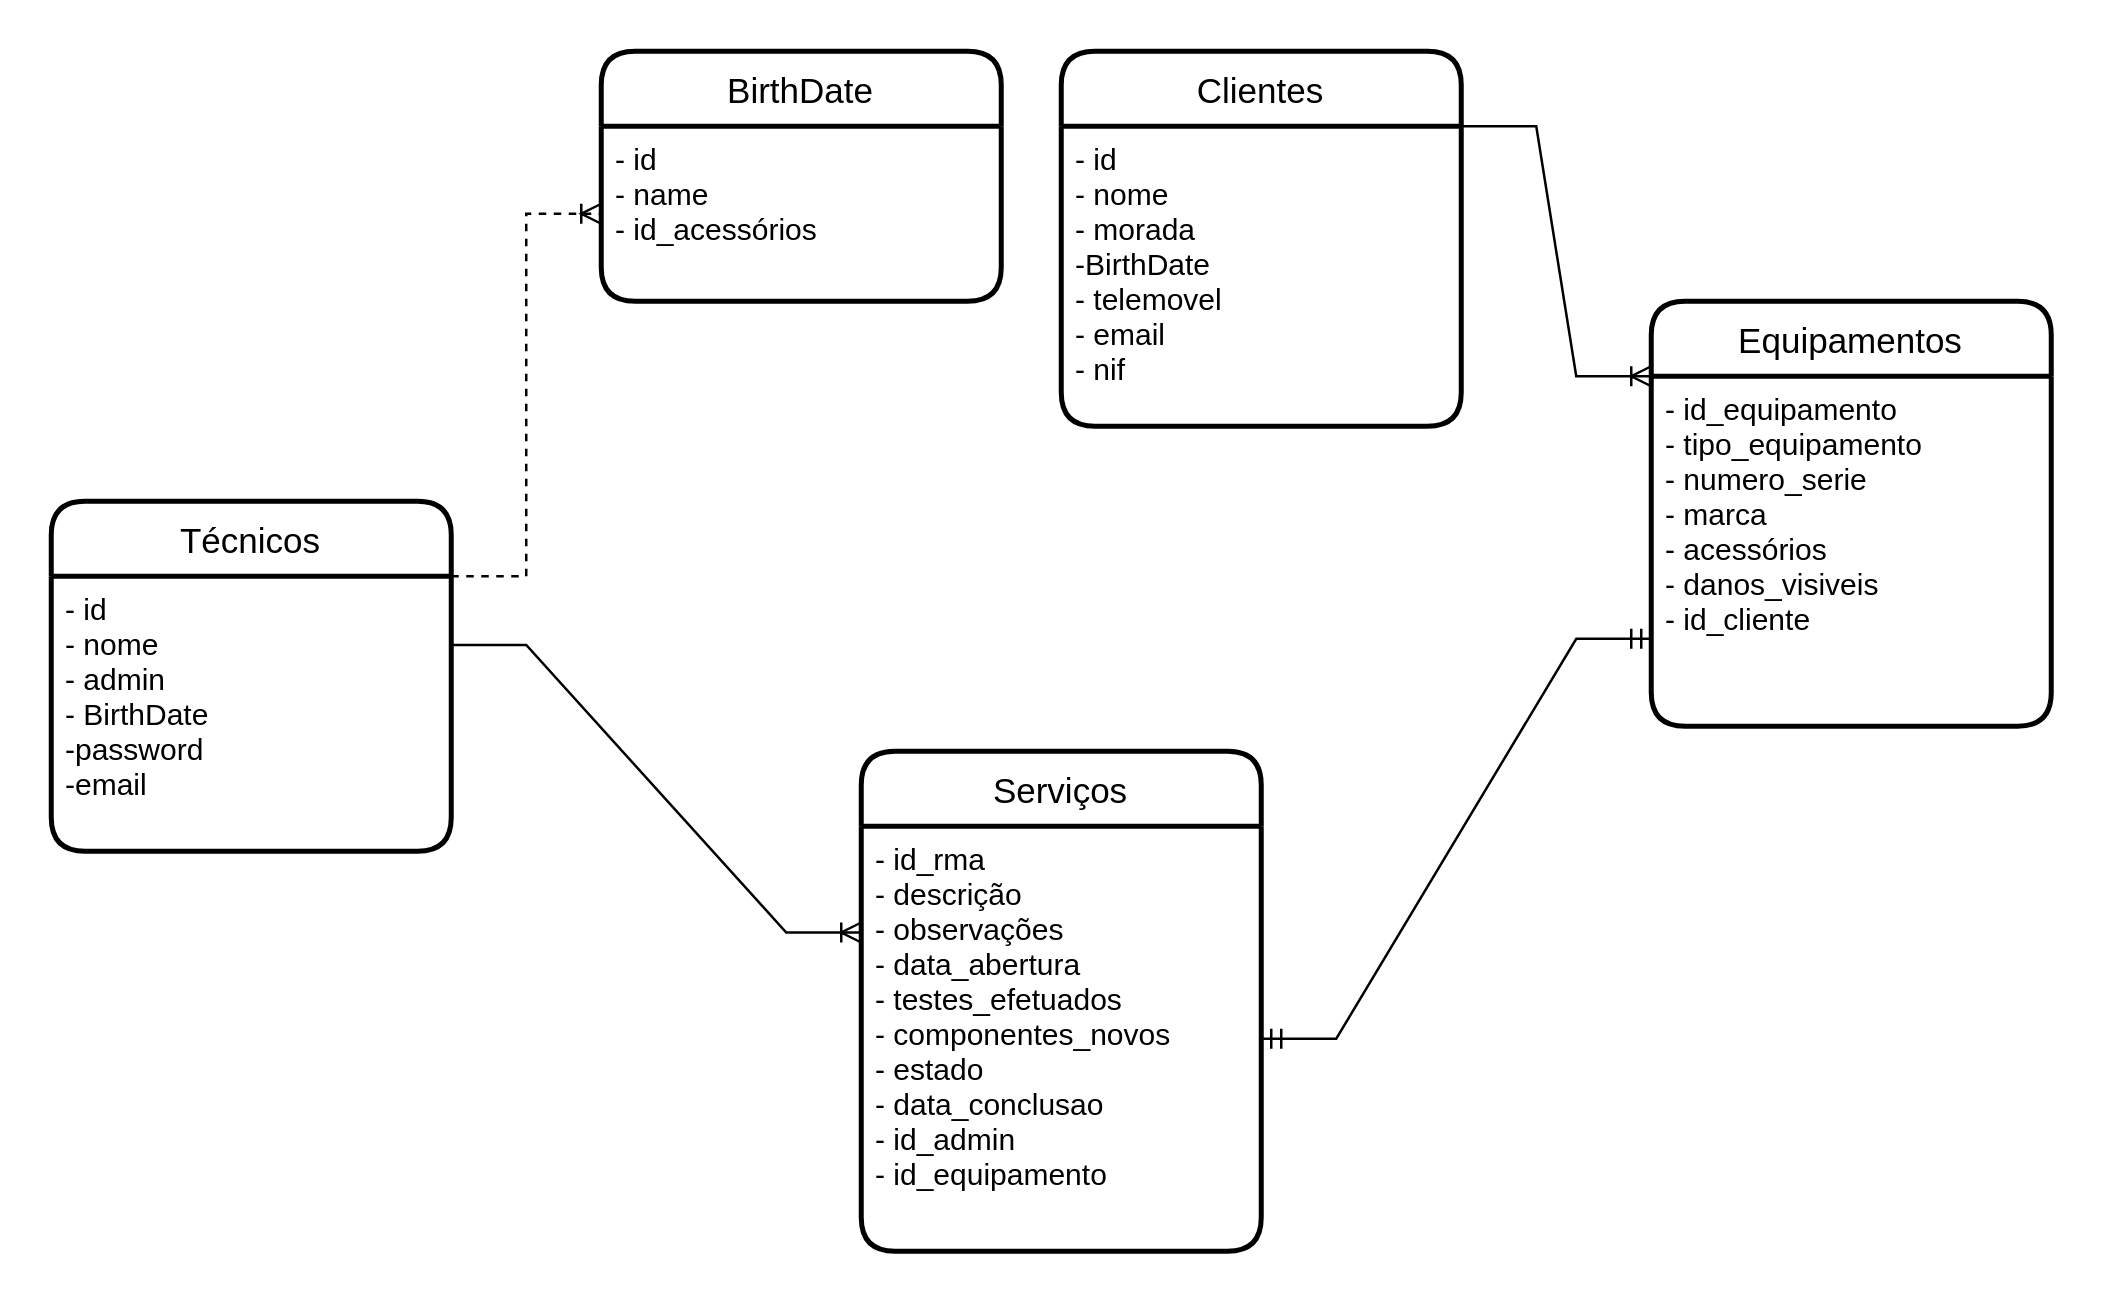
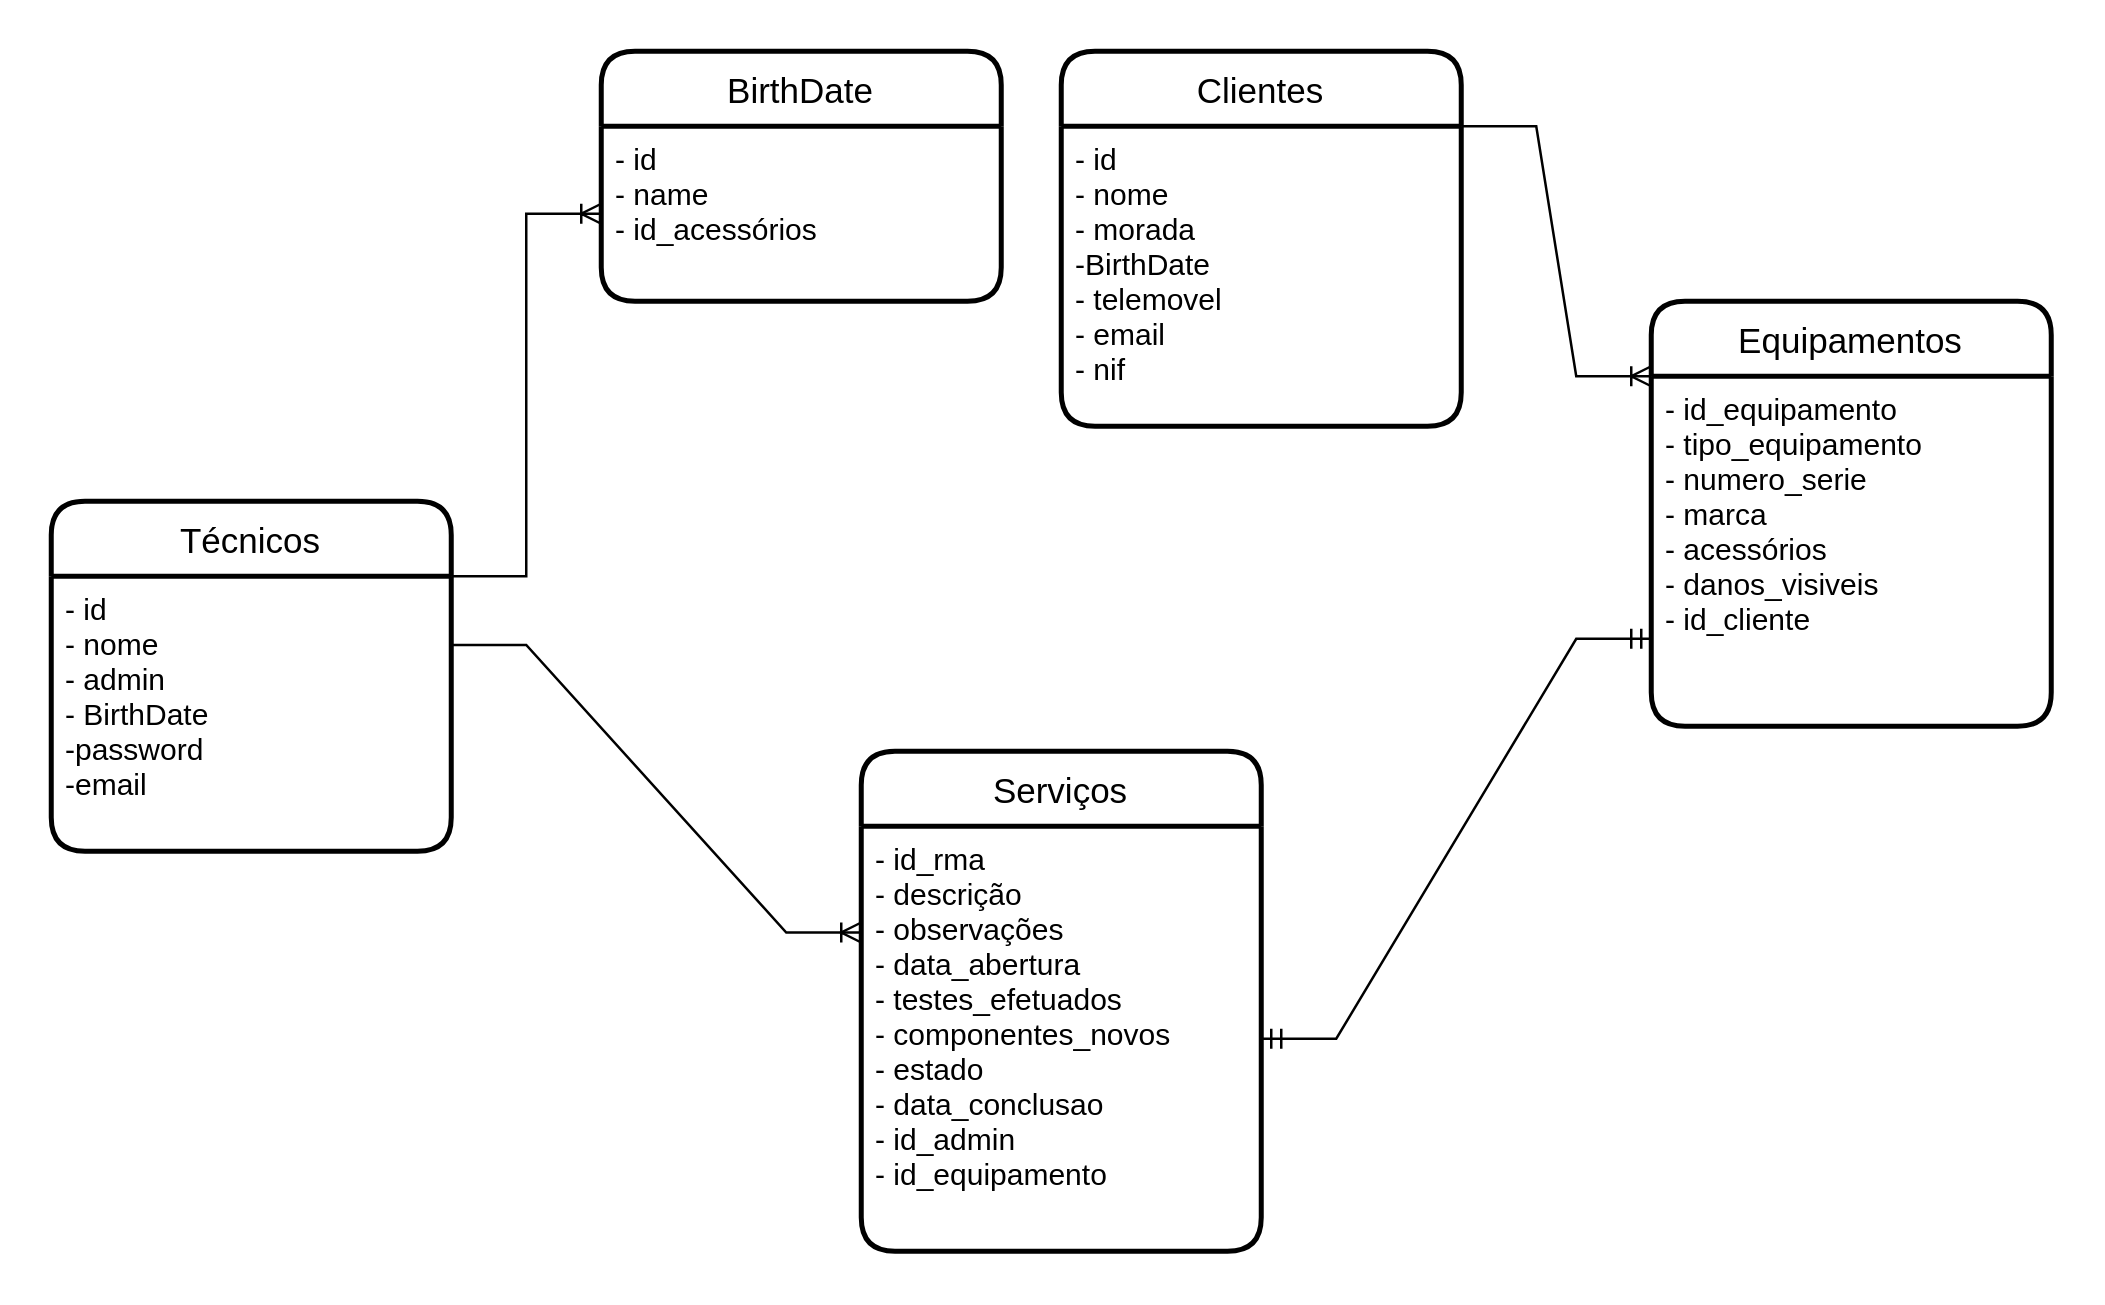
edge "- id - nome - admin - BirthDate -password -email" -> "- id - name - id_acessórios": style dashed -> solid
